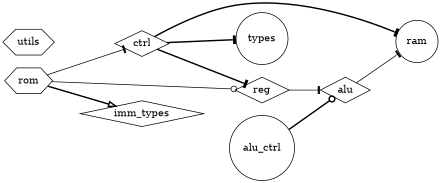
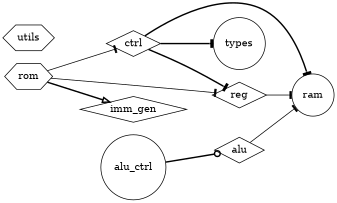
edge "rom" -> "reg": arrowhead odot -> tee
edge "reg" -> "alu": now "reg" -> "ram"
node "imm_types": label "imm_types" -> "imm_gen"
